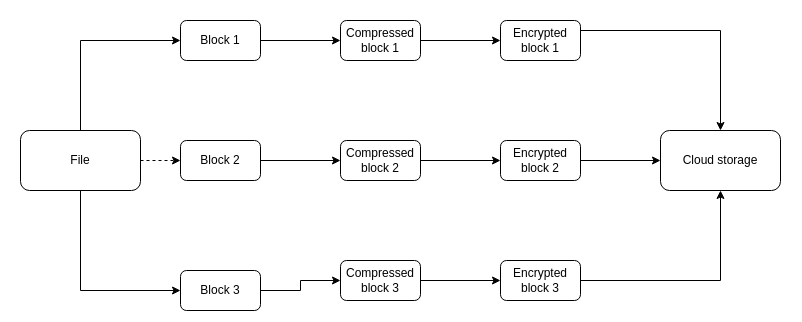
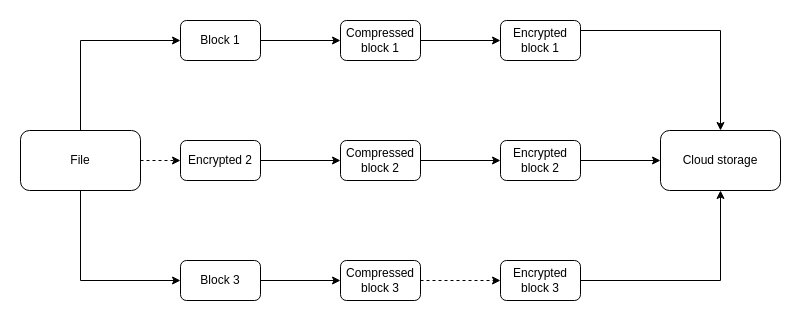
node "Block 2": label "Block 2" -> "Encrypted 2"
edge "Compressed block 3" -> "Encrypted block 3": style solid -> dashed
node "Block 3": moved (221, 291) -> (221, 281)
